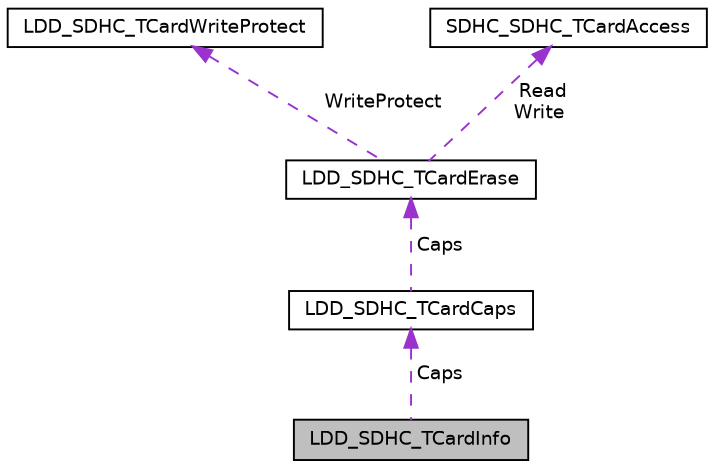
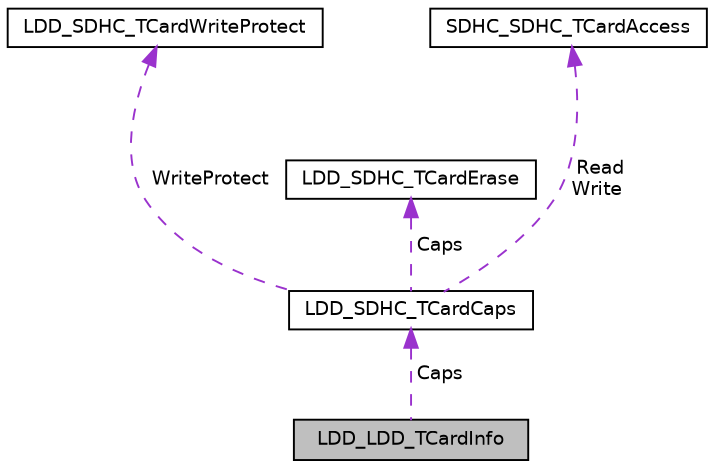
edge "LDD_SDHC_TCardErase" -> "LDD_SDHC_TCardWriteProtect": now "LDD_SDHC_TCardCaps" -> "LDD_SDHC_TCardWriteProtect"
edge "LDD_SDHC_TCardErase" -> "SDHC_SDHC_TCardAccess": now "LDD_SDHC_TCardCaps" -> "SDHC_SDHC_TCardAccess"
node "LDD_SDHC_TCardInfo": label "LDD_SDHC_TCardInfo" -> "LDD_LDD_TCardInfo"
